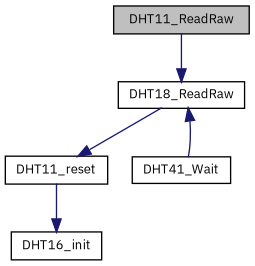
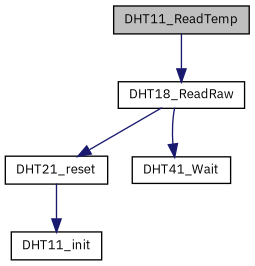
node "DHT11_ReadRaw": label "DHT11_ReadRaw" -> "DHT11_ReadTemp"
edge "DHT41_Wait" -> "DHT18_ReadRaw": reversed
node "DHT11_reset": label "DHT11_reset" -> "DHT21_reset"
node "DHT16_init": label "DHT16_init" -> "DHT11_init"
